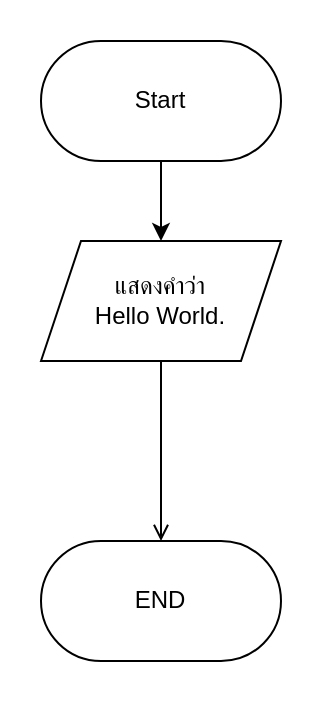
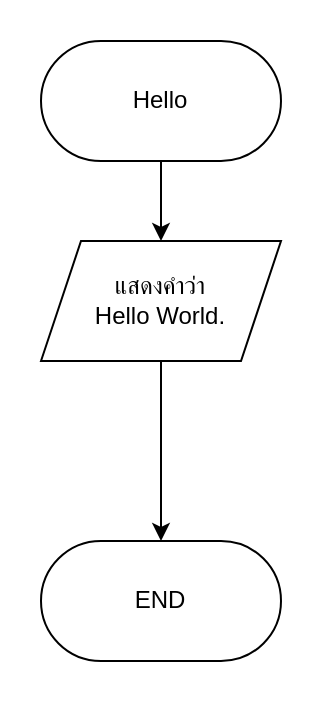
node "Start": label "Start" -> "Hello"
edge "แสดงคำว่า Hello World." -> "END": arrowhead open -> classic
